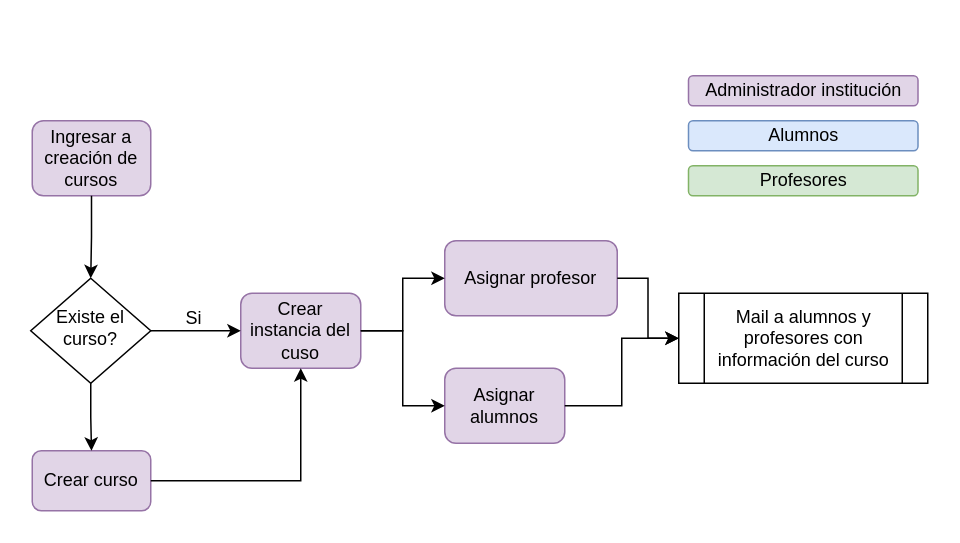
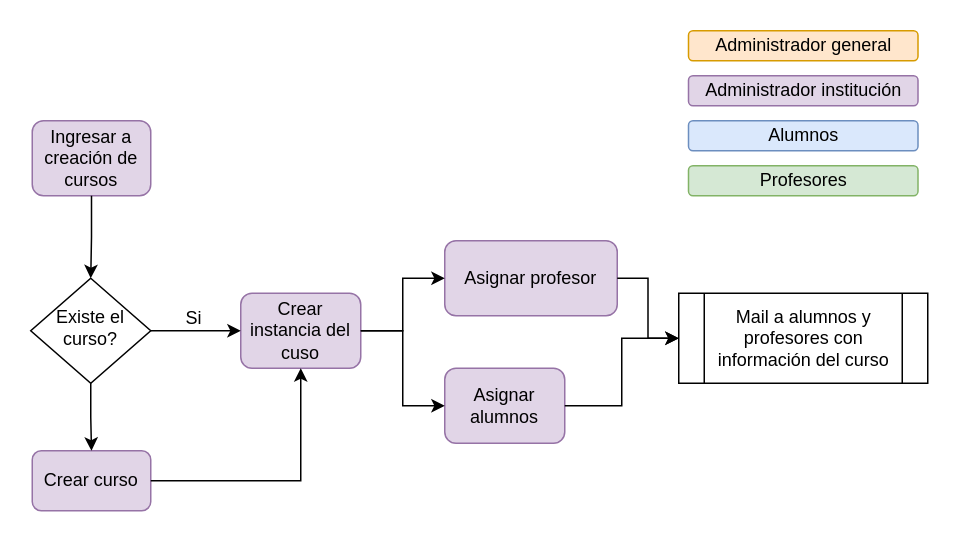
node "Administrador general": added
